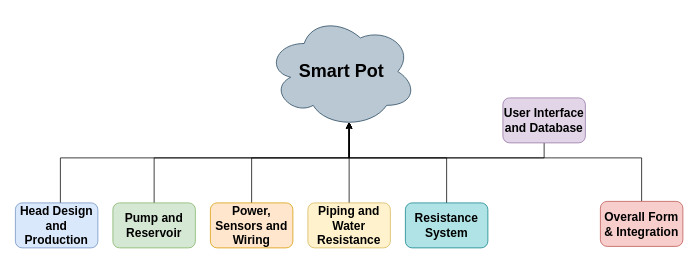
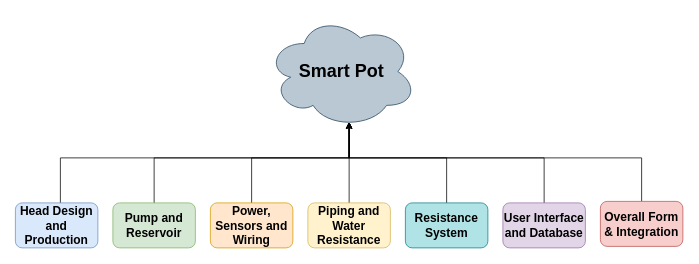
node "User Interface and Database": moved (544, 120) -> (544, 225)
